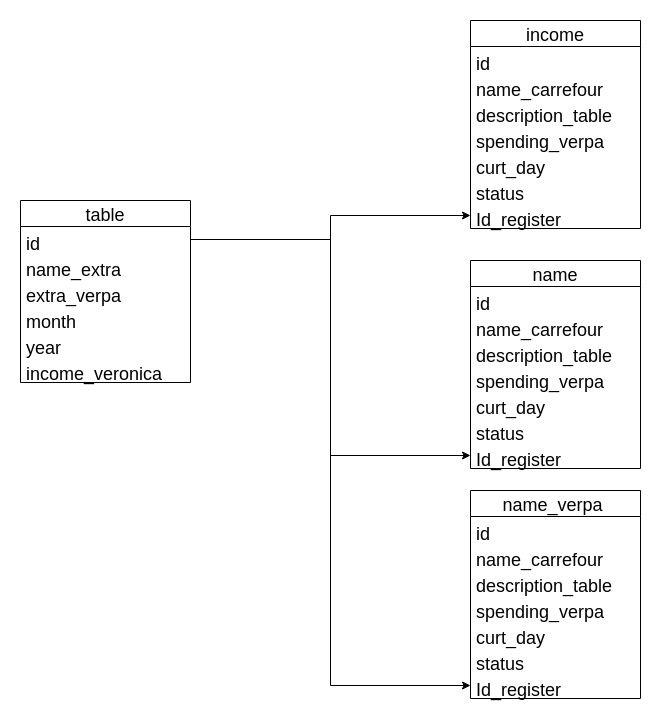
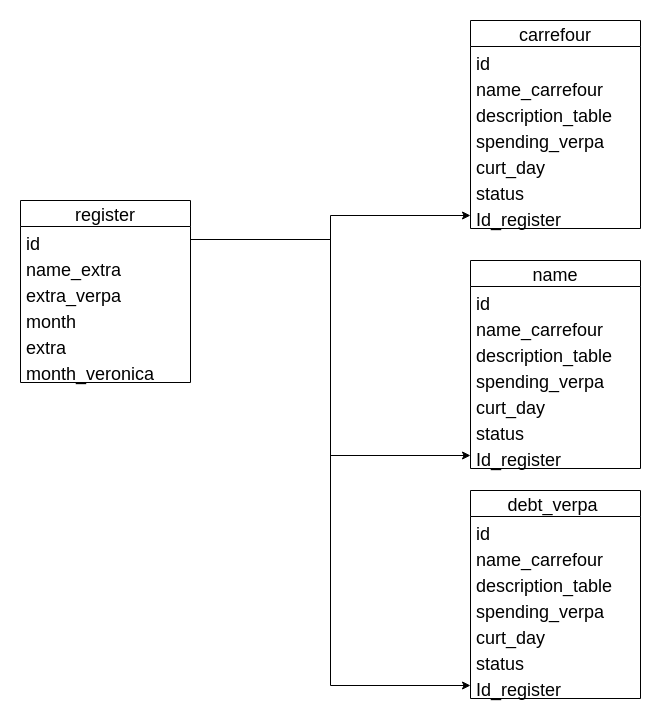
node "income": label "income" -> "carrefour"
node "table": label "table" -> "register"
node "year": label "year" -> "extra"
node "income_veronica": label "income_veronica" -> "month_veronica"
node "name_verpa": label "name_verpa" -> "debt_verpa"
